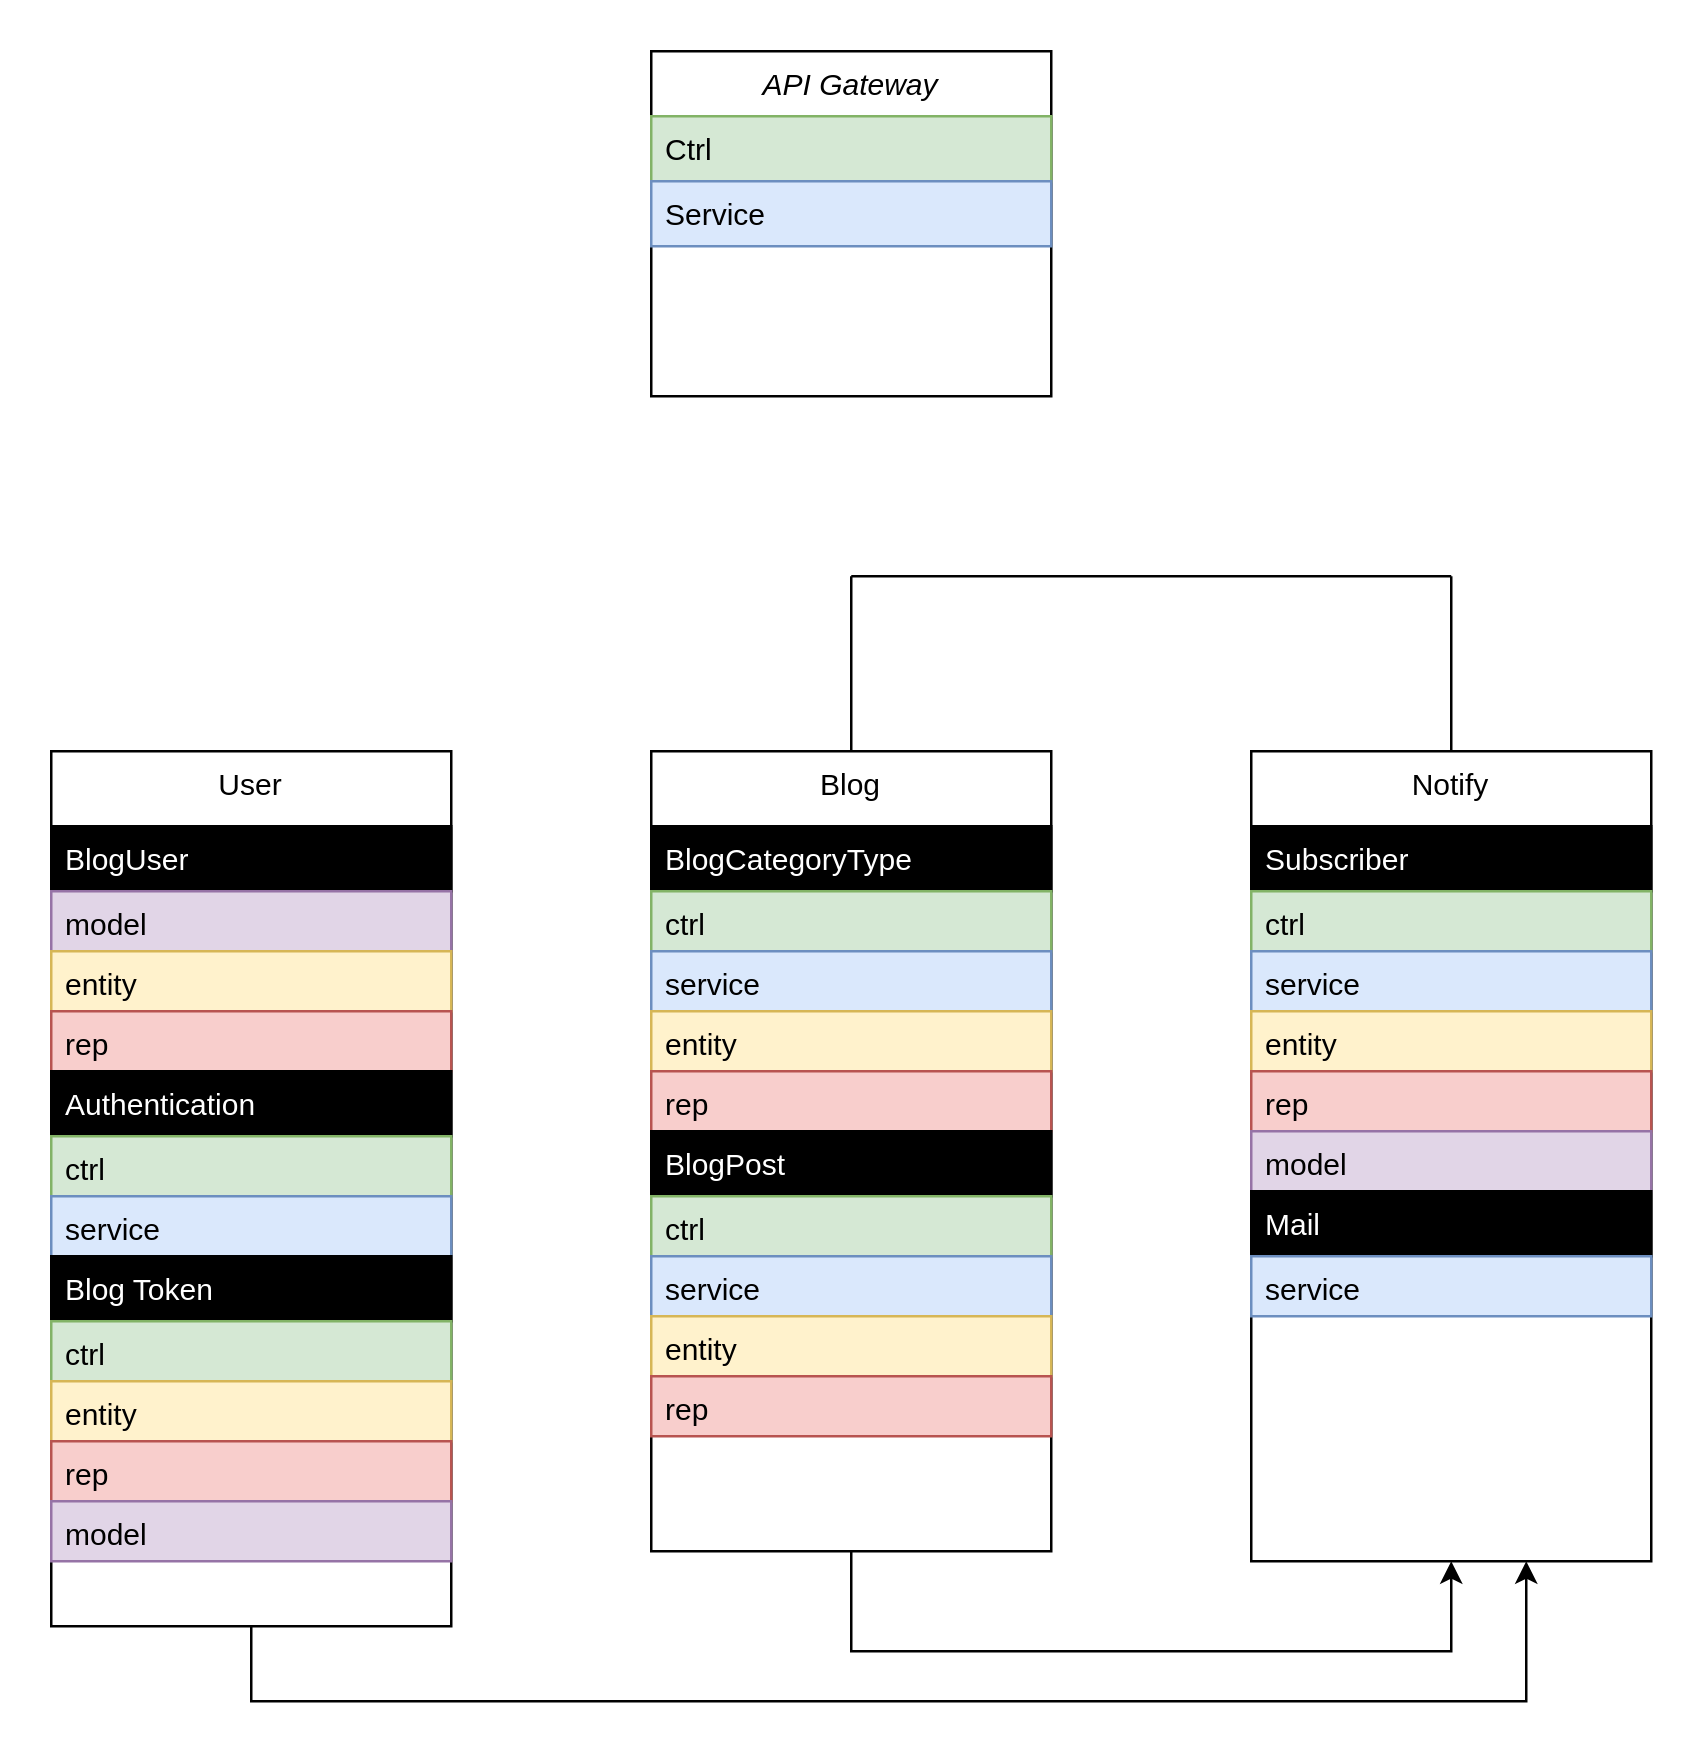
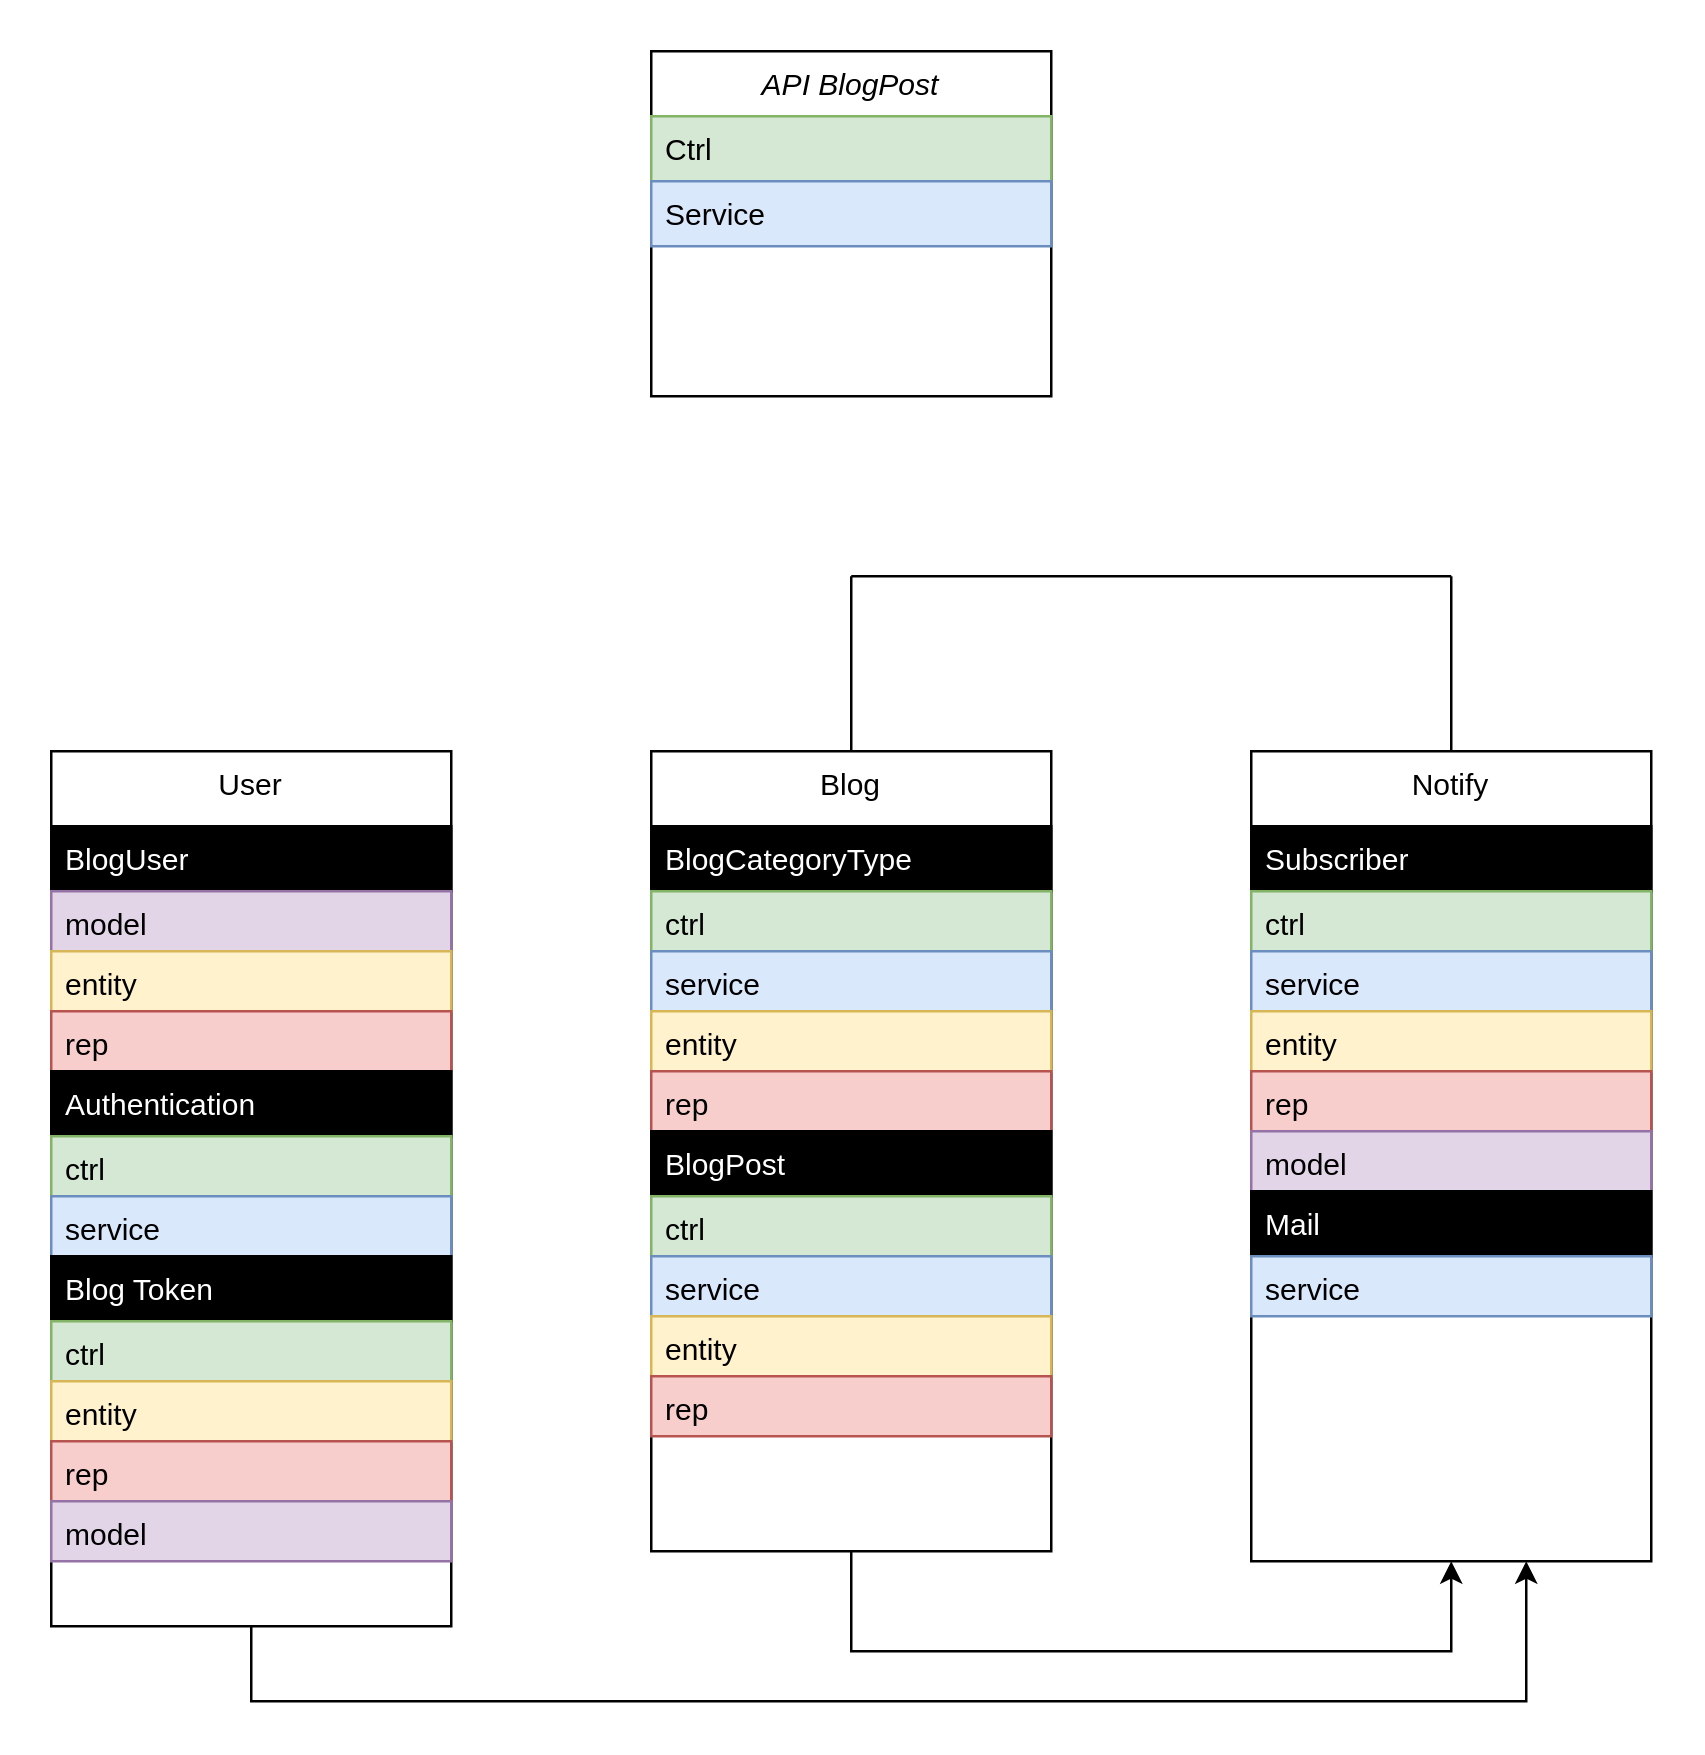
node "API Gateway": label "API Gateway" -> "API BlogPost"
